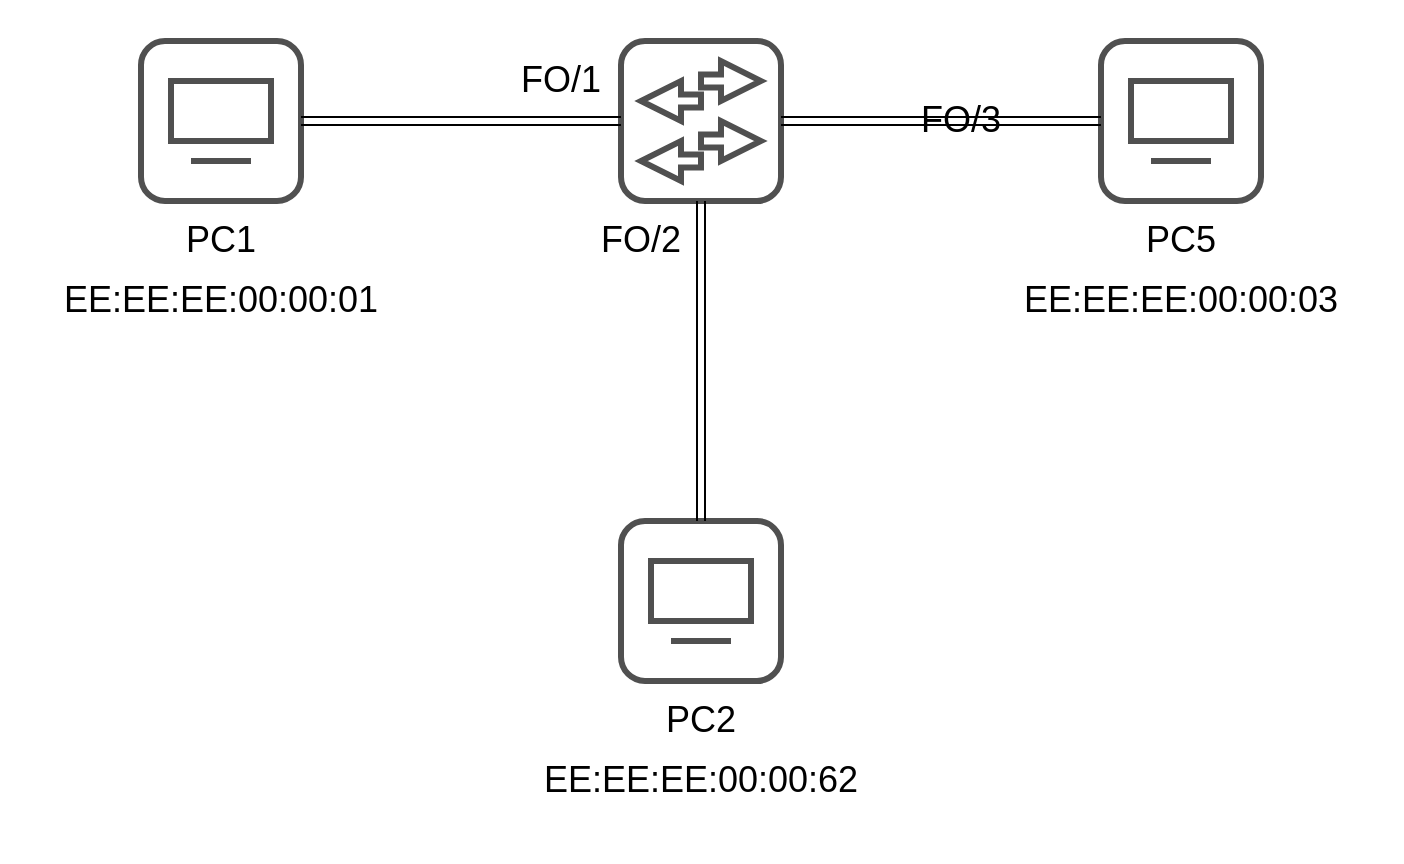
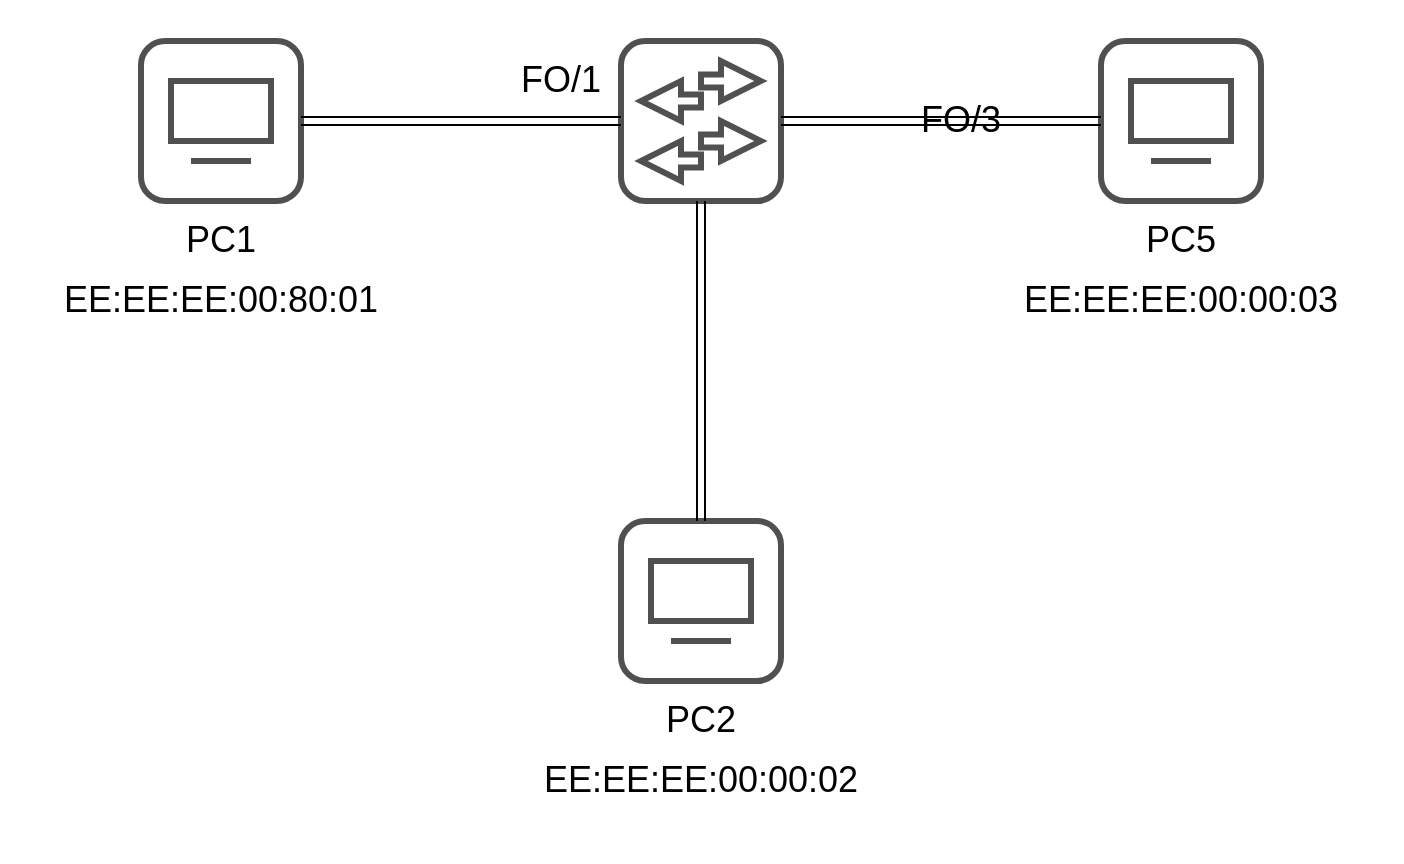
node "FO/2": removed
node "EE:EE:EE:00:00:01": label "EE:EE:EE:00:00:01" -> "EE:EE:EE:00:80:01"
node "EE:EE:EE:00:00:62": label "EE:EE:EE:00:00:62" -> "EE:EE:EE:00:00:02"
